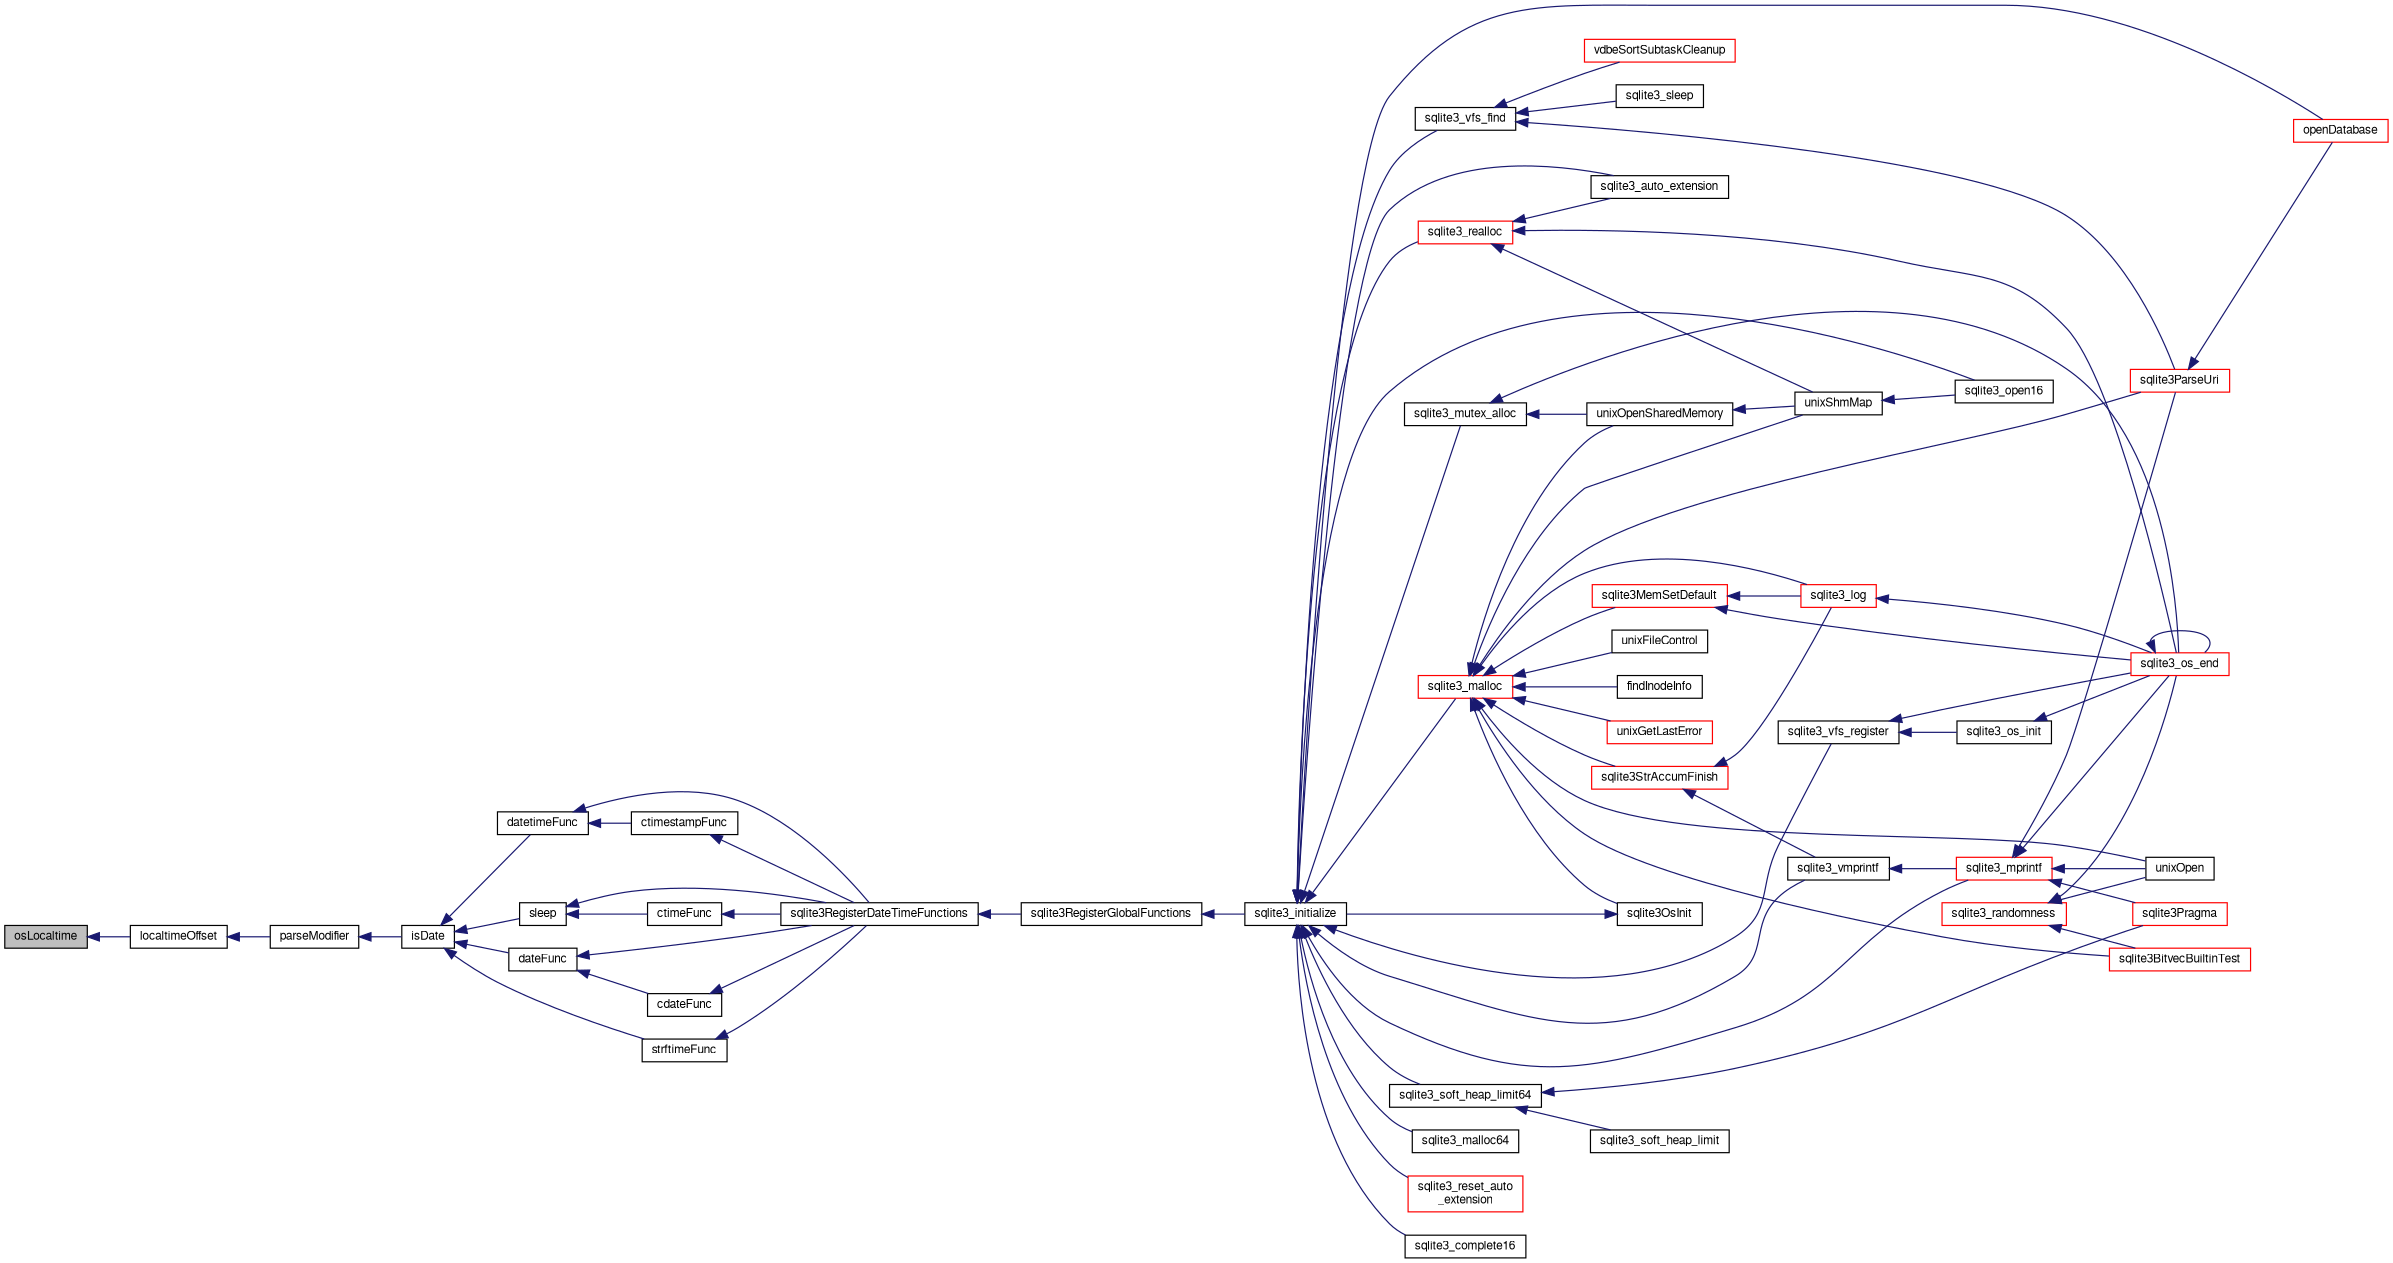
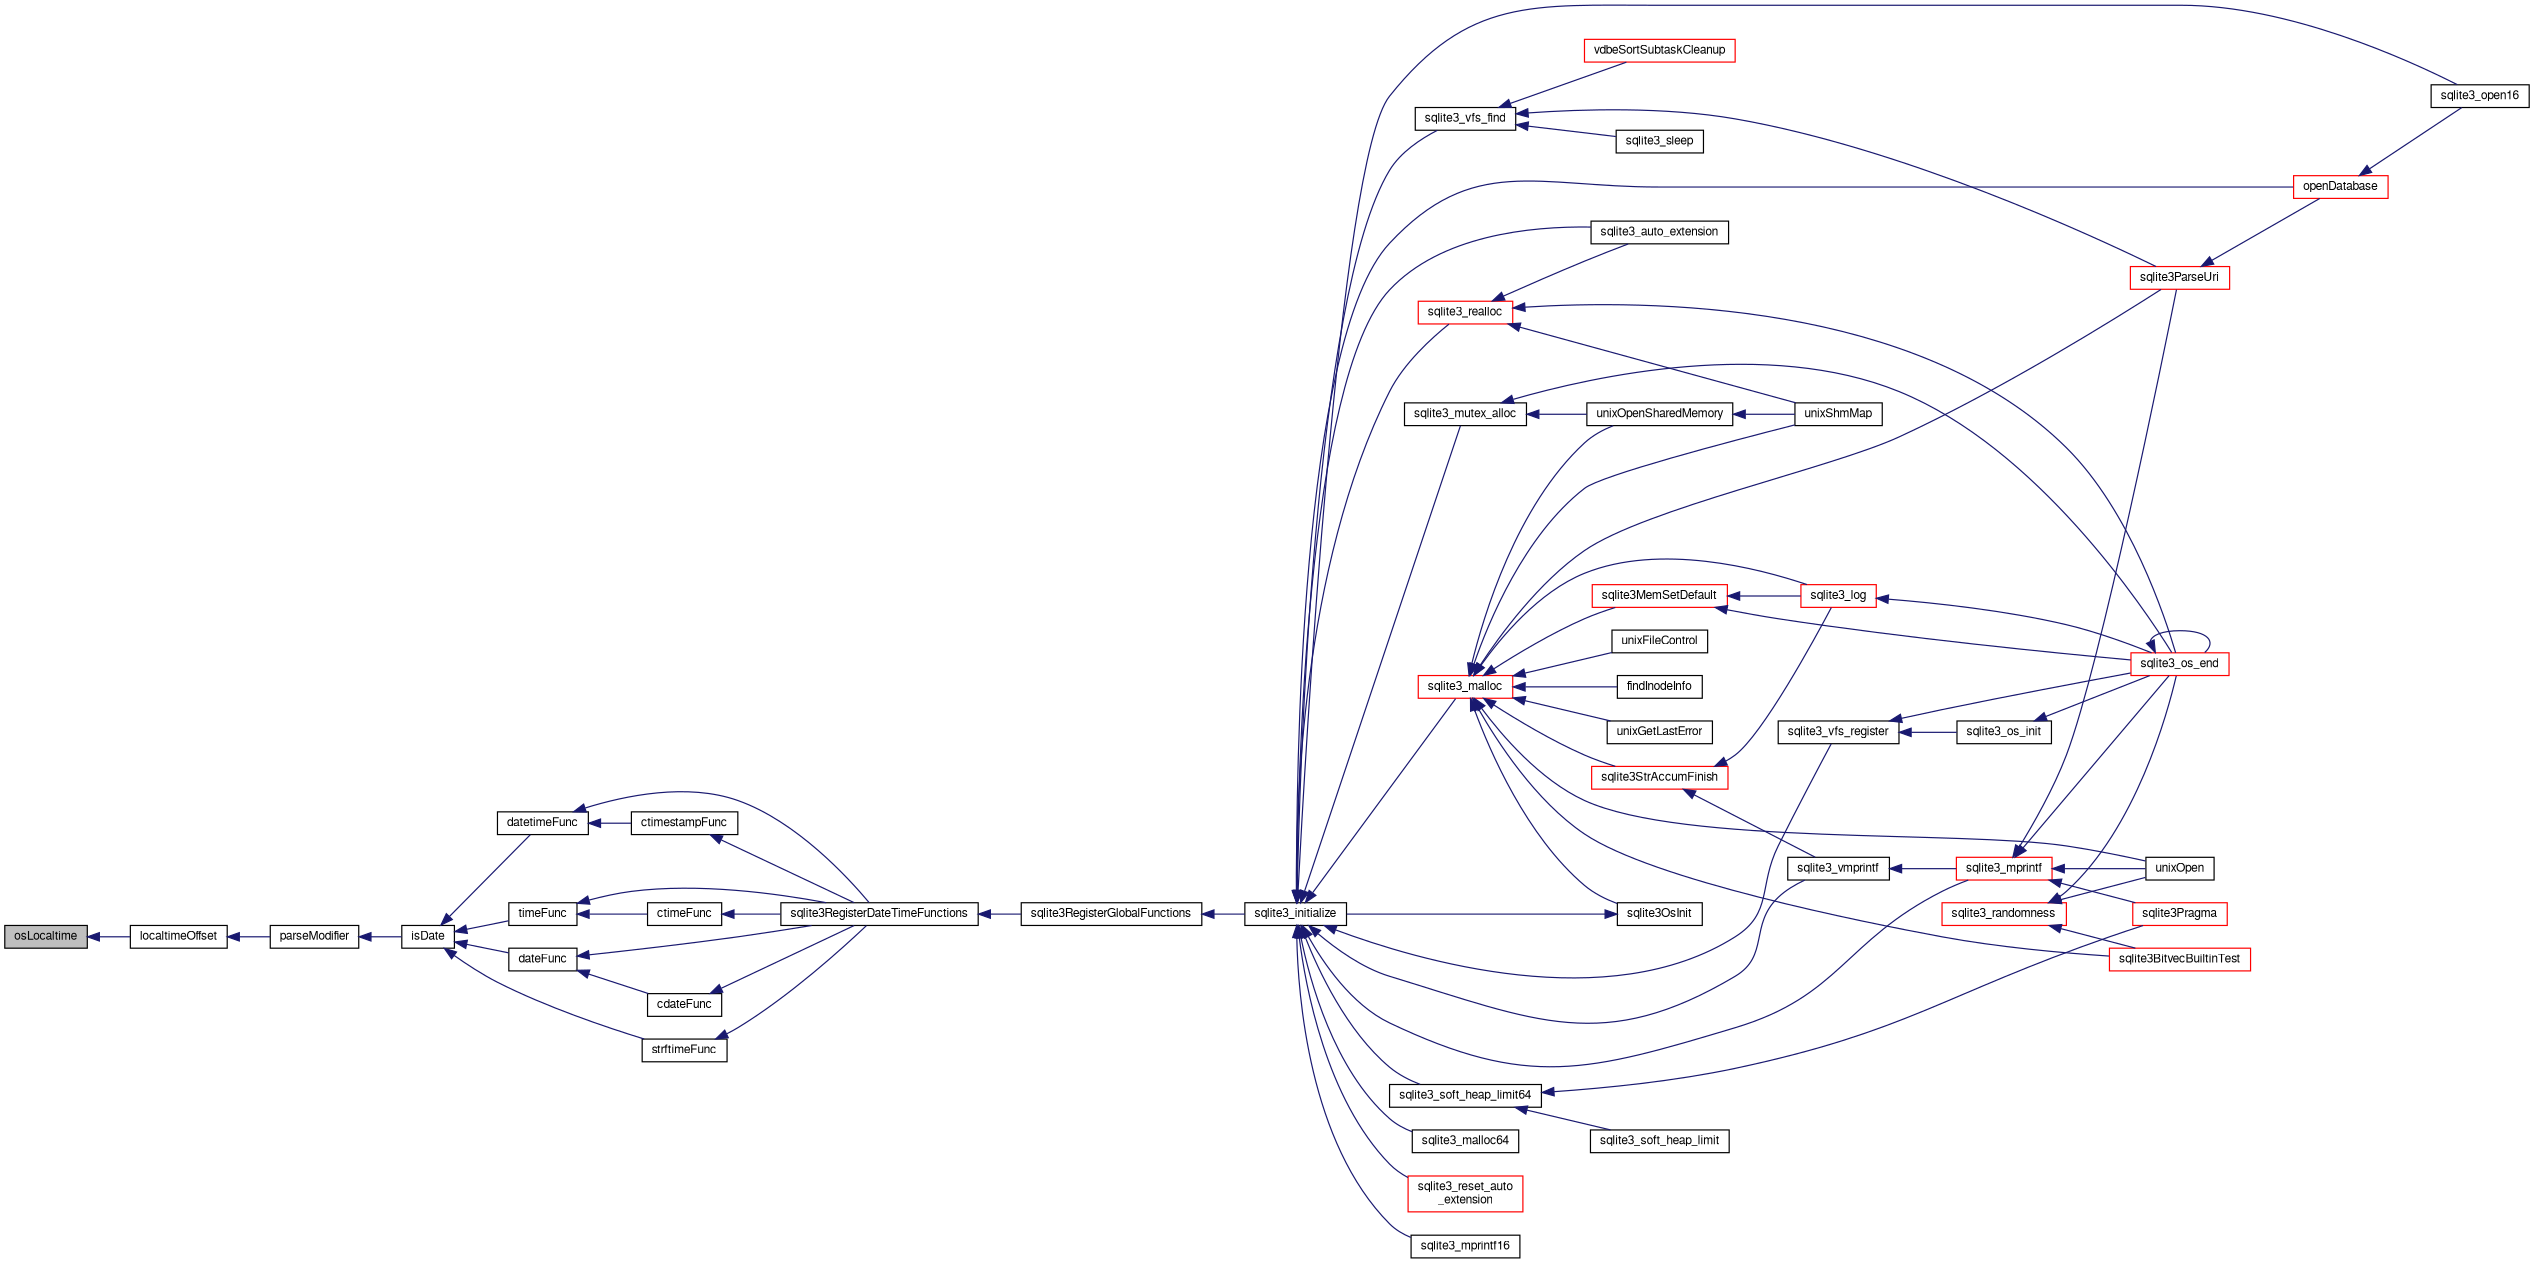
edge "sqlite3_open16" -> "unixShmMap": now "sqlite3_open16" -> "openDatabase"
node "unixGetLastError": color red -> black
node "sleep": label "sleep" -> "timeFunc"
node "sqlite3_complete16": label "sqlite3_complete16" -> "sqlite3_mprintf16"
